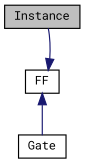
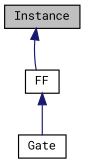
edge "Instance" -> "FF": reversed
